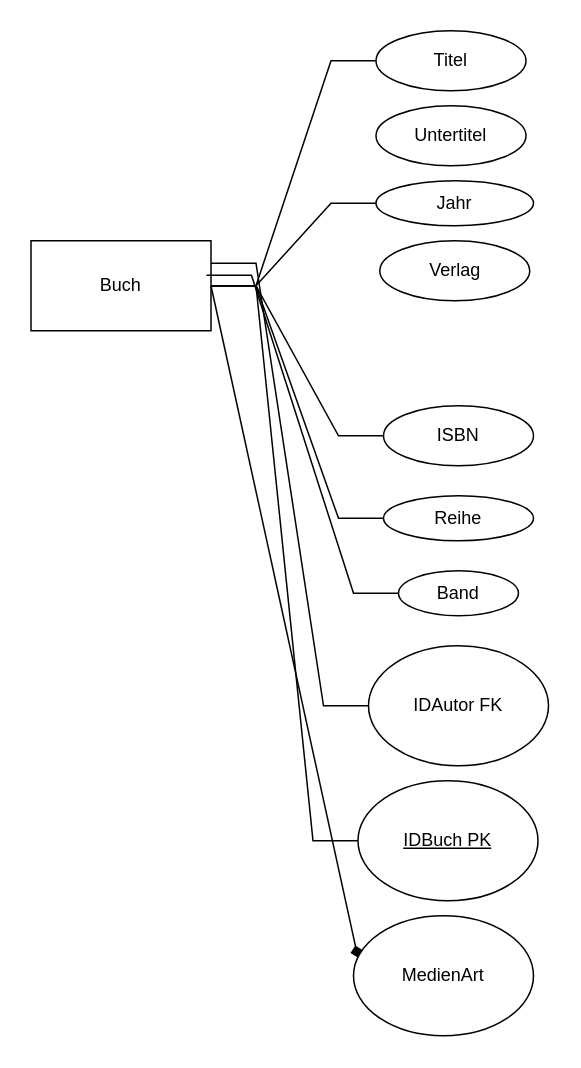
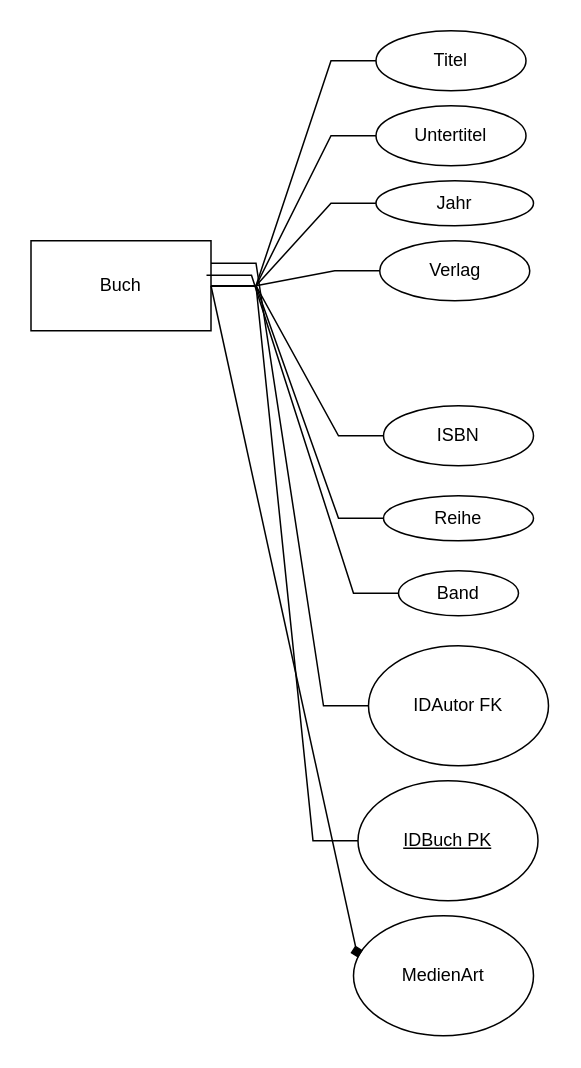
edge "Untertitel" -- "Buch": added
edge "Verlag" -- "Buch": added
